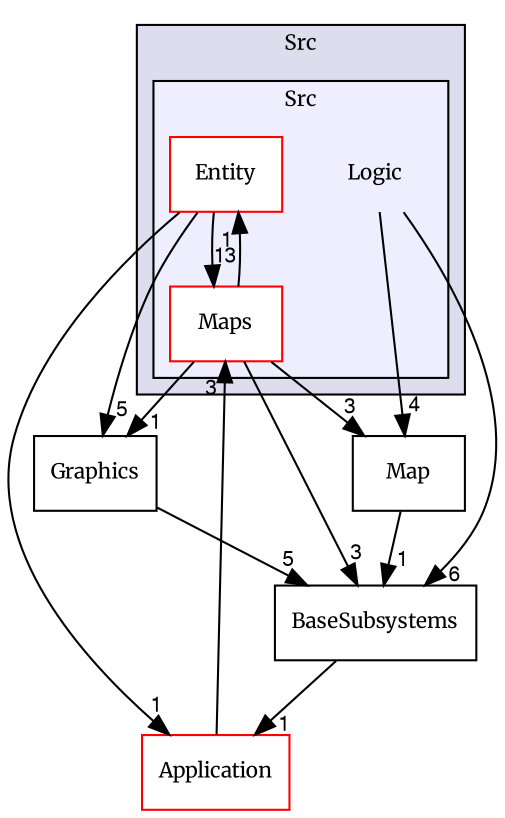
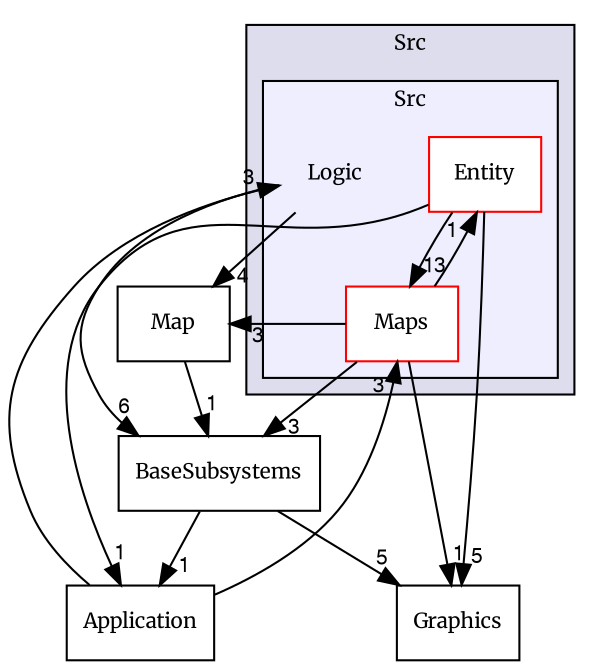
edge "Application" -> "Logic": added
edge "Graphics" -> "BaseSubsystems": reversed
node "Application": color red -> black
